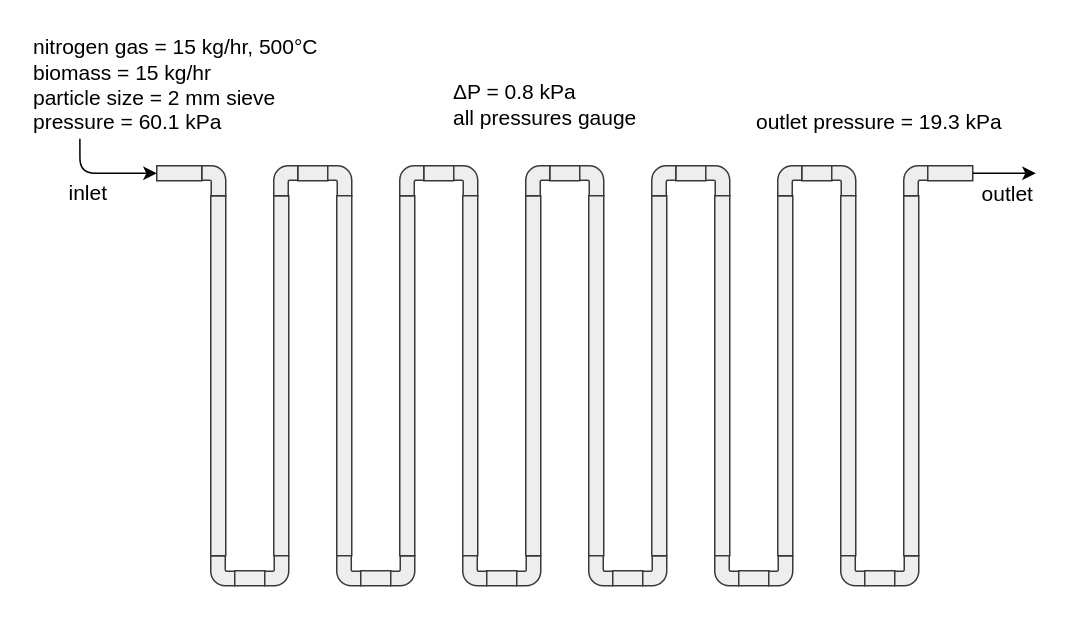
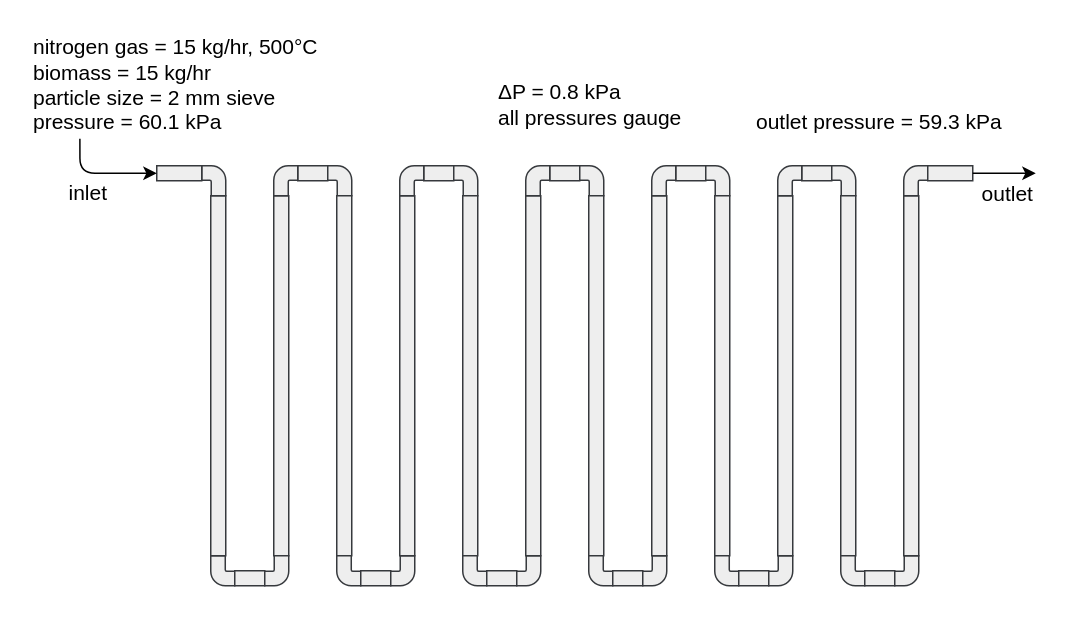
node "ΔP = 0.8 kPa all pressures gauge": moved (556, 106) -> (601, 106)
node "outlet pressure = 19.3 kPa": label "outlet pressure = 19.3 kPa" -> "outlet pressure = 59.3 kPa"
